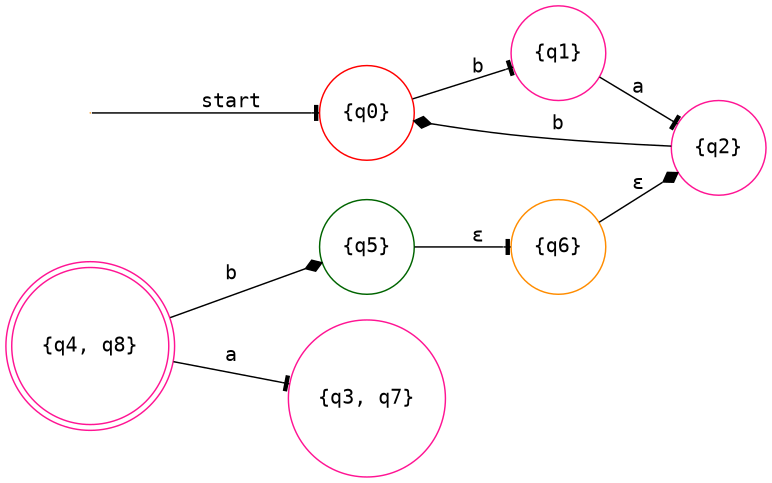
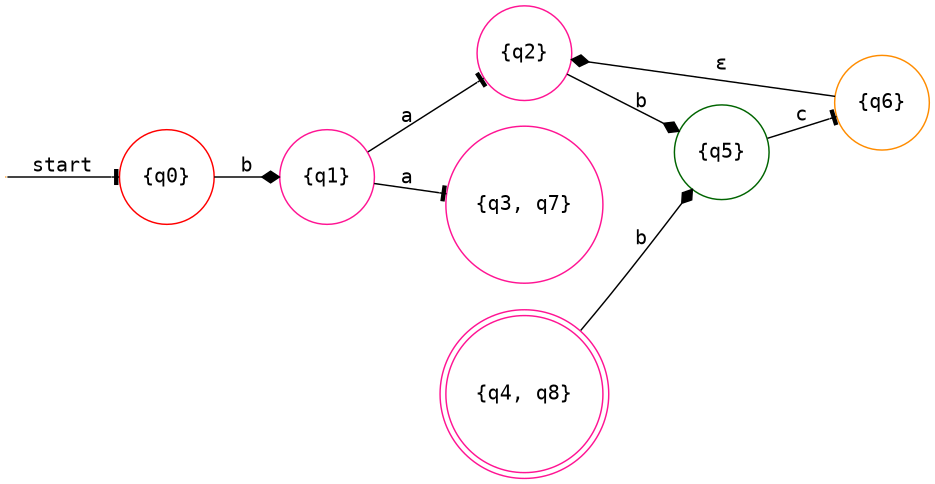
edge "{q0}" -> "{q1}": arrowhead tee -> diamond
edge "{q2}" -> "{q0}": now "{q2}" -> "{q5}"
edge "{q5}" -> "{q6}": label "ε" -> "c"
edge "{q4, q8}" -> "{q3, q7}": now "{q1}" -> "{q3, q7}"
